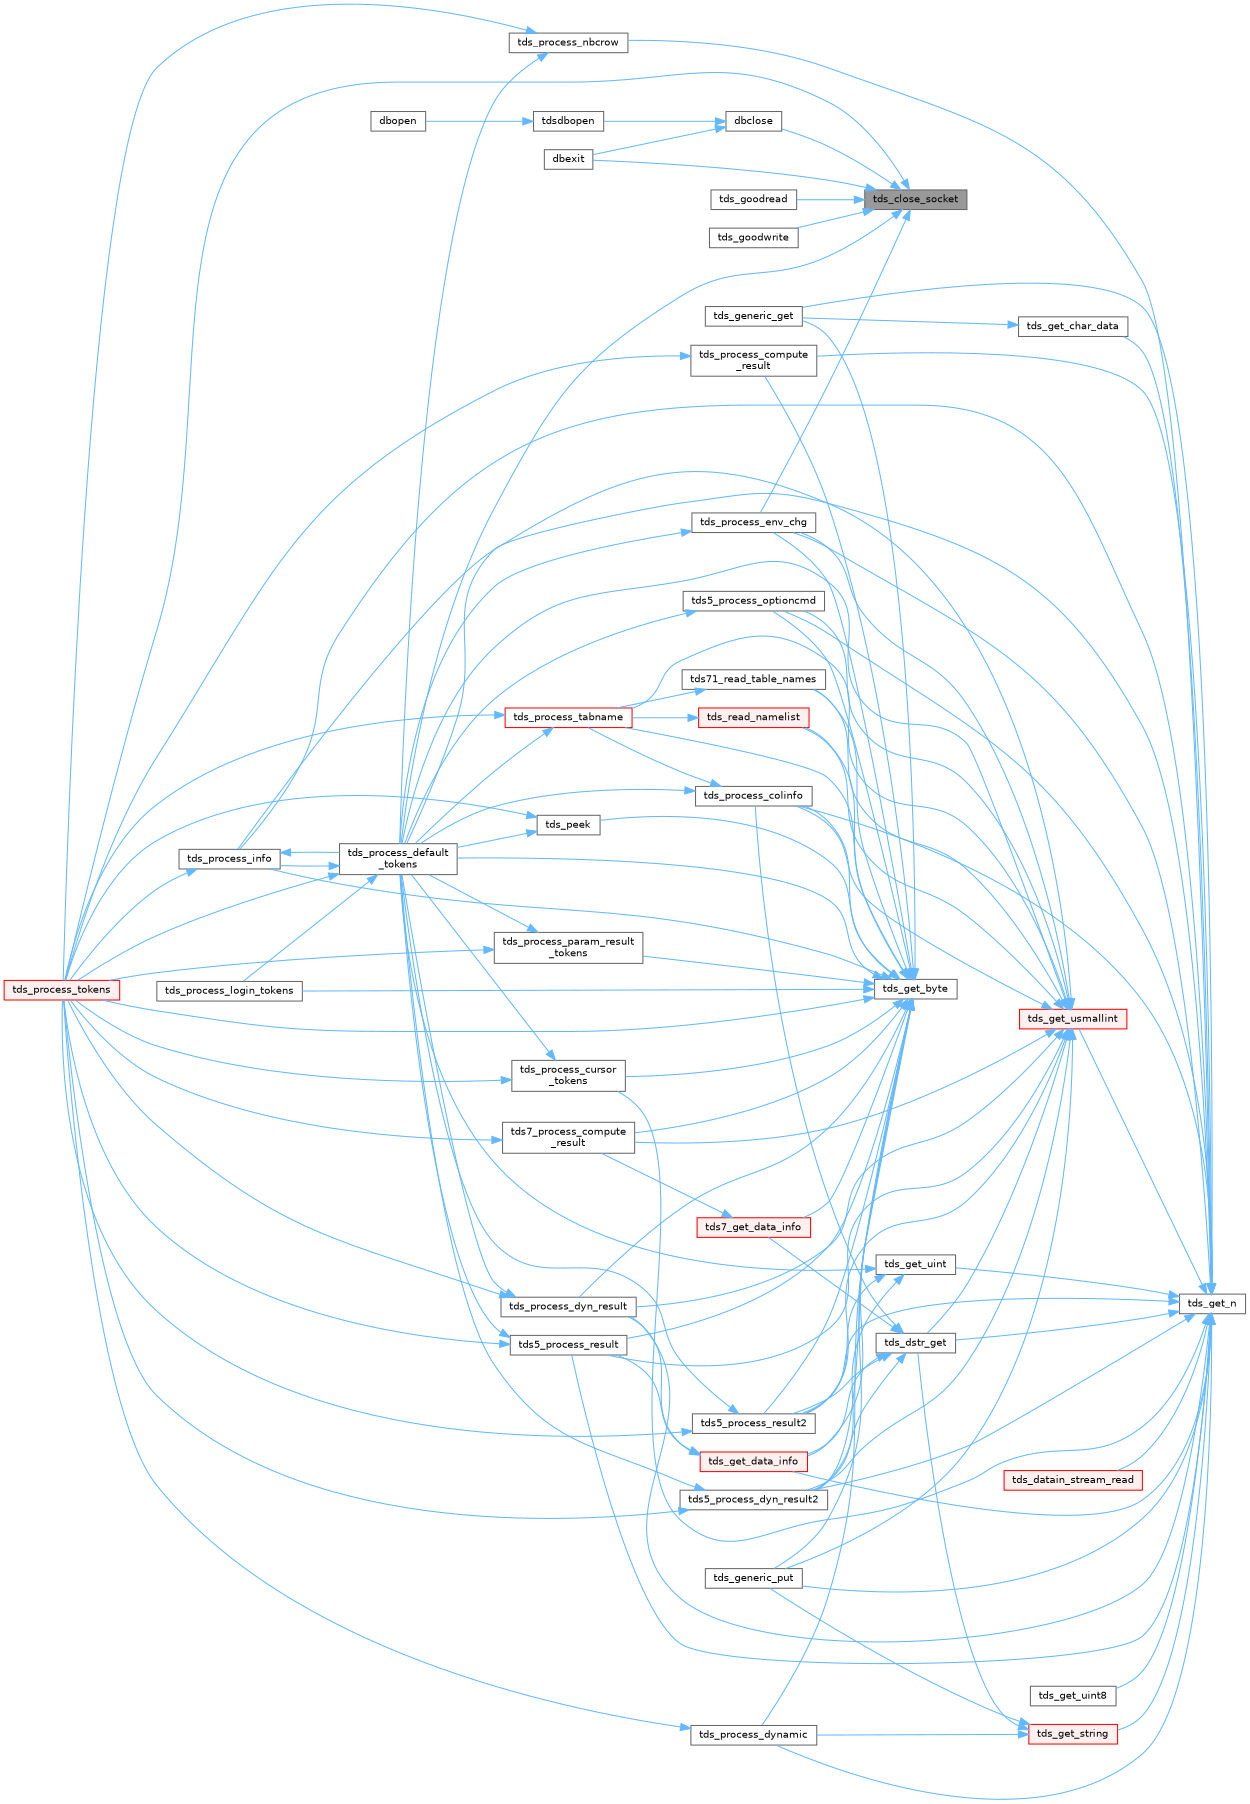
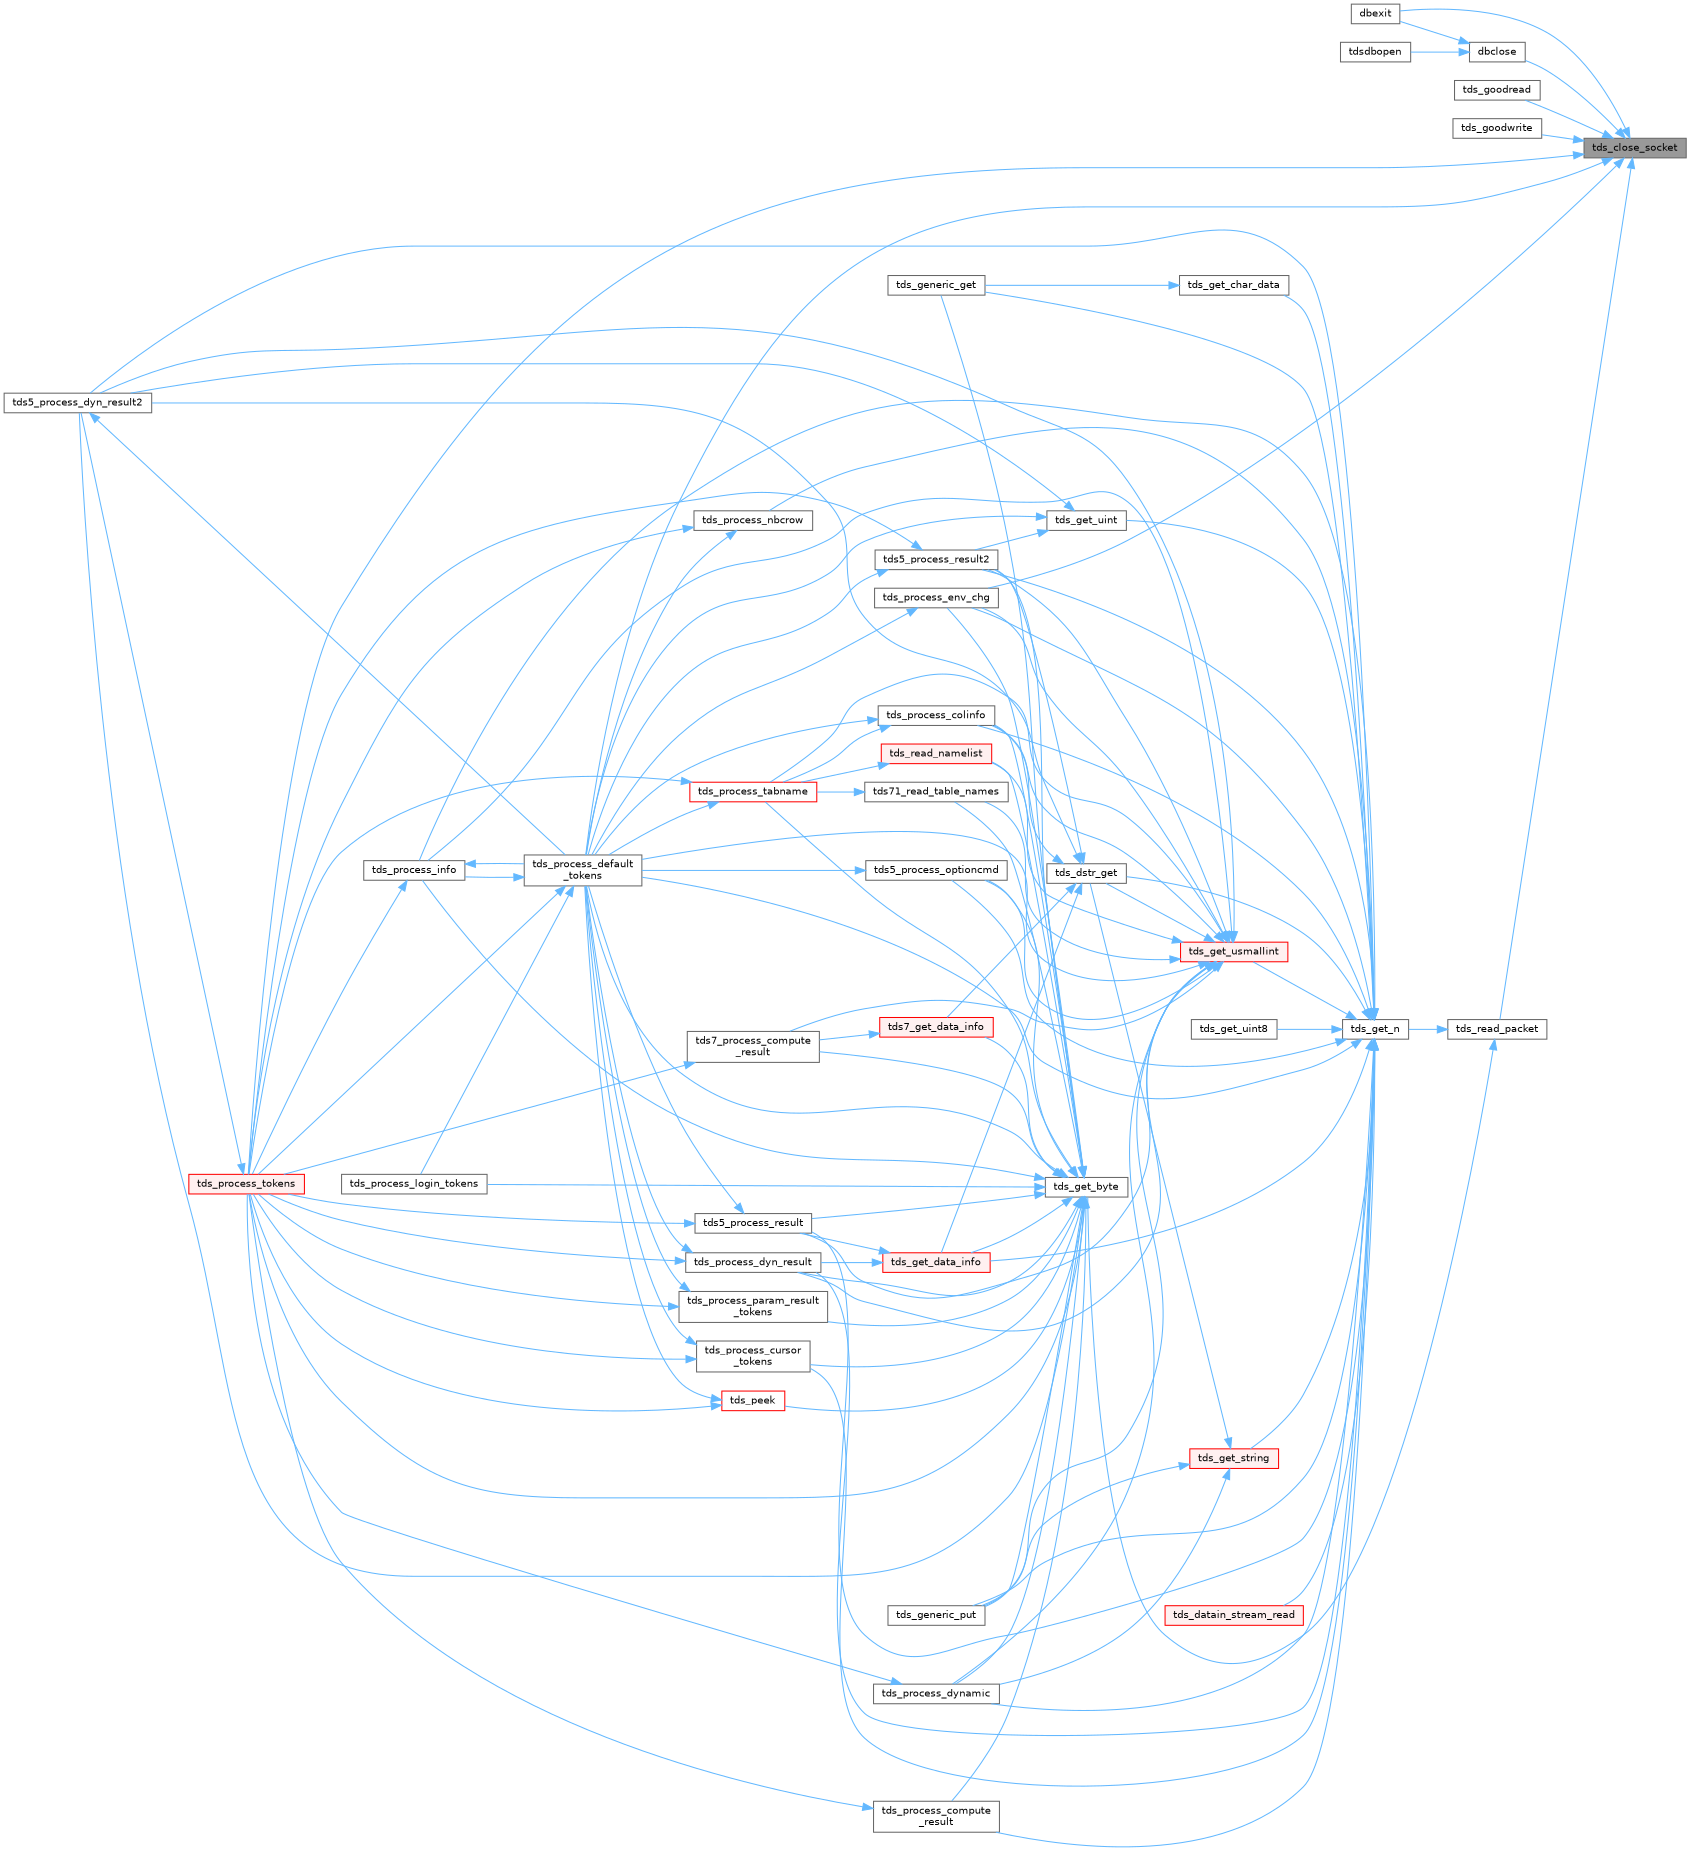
node "dbopen": removed
node "tds_peek": color grey40 -> red
node "tds_read_packet": added
edge "tds_process_dynamic" -> "tds_get_usmallint": added
edge "tds_process_tokens" -> "tds5_process_dyn_result2": reversed
